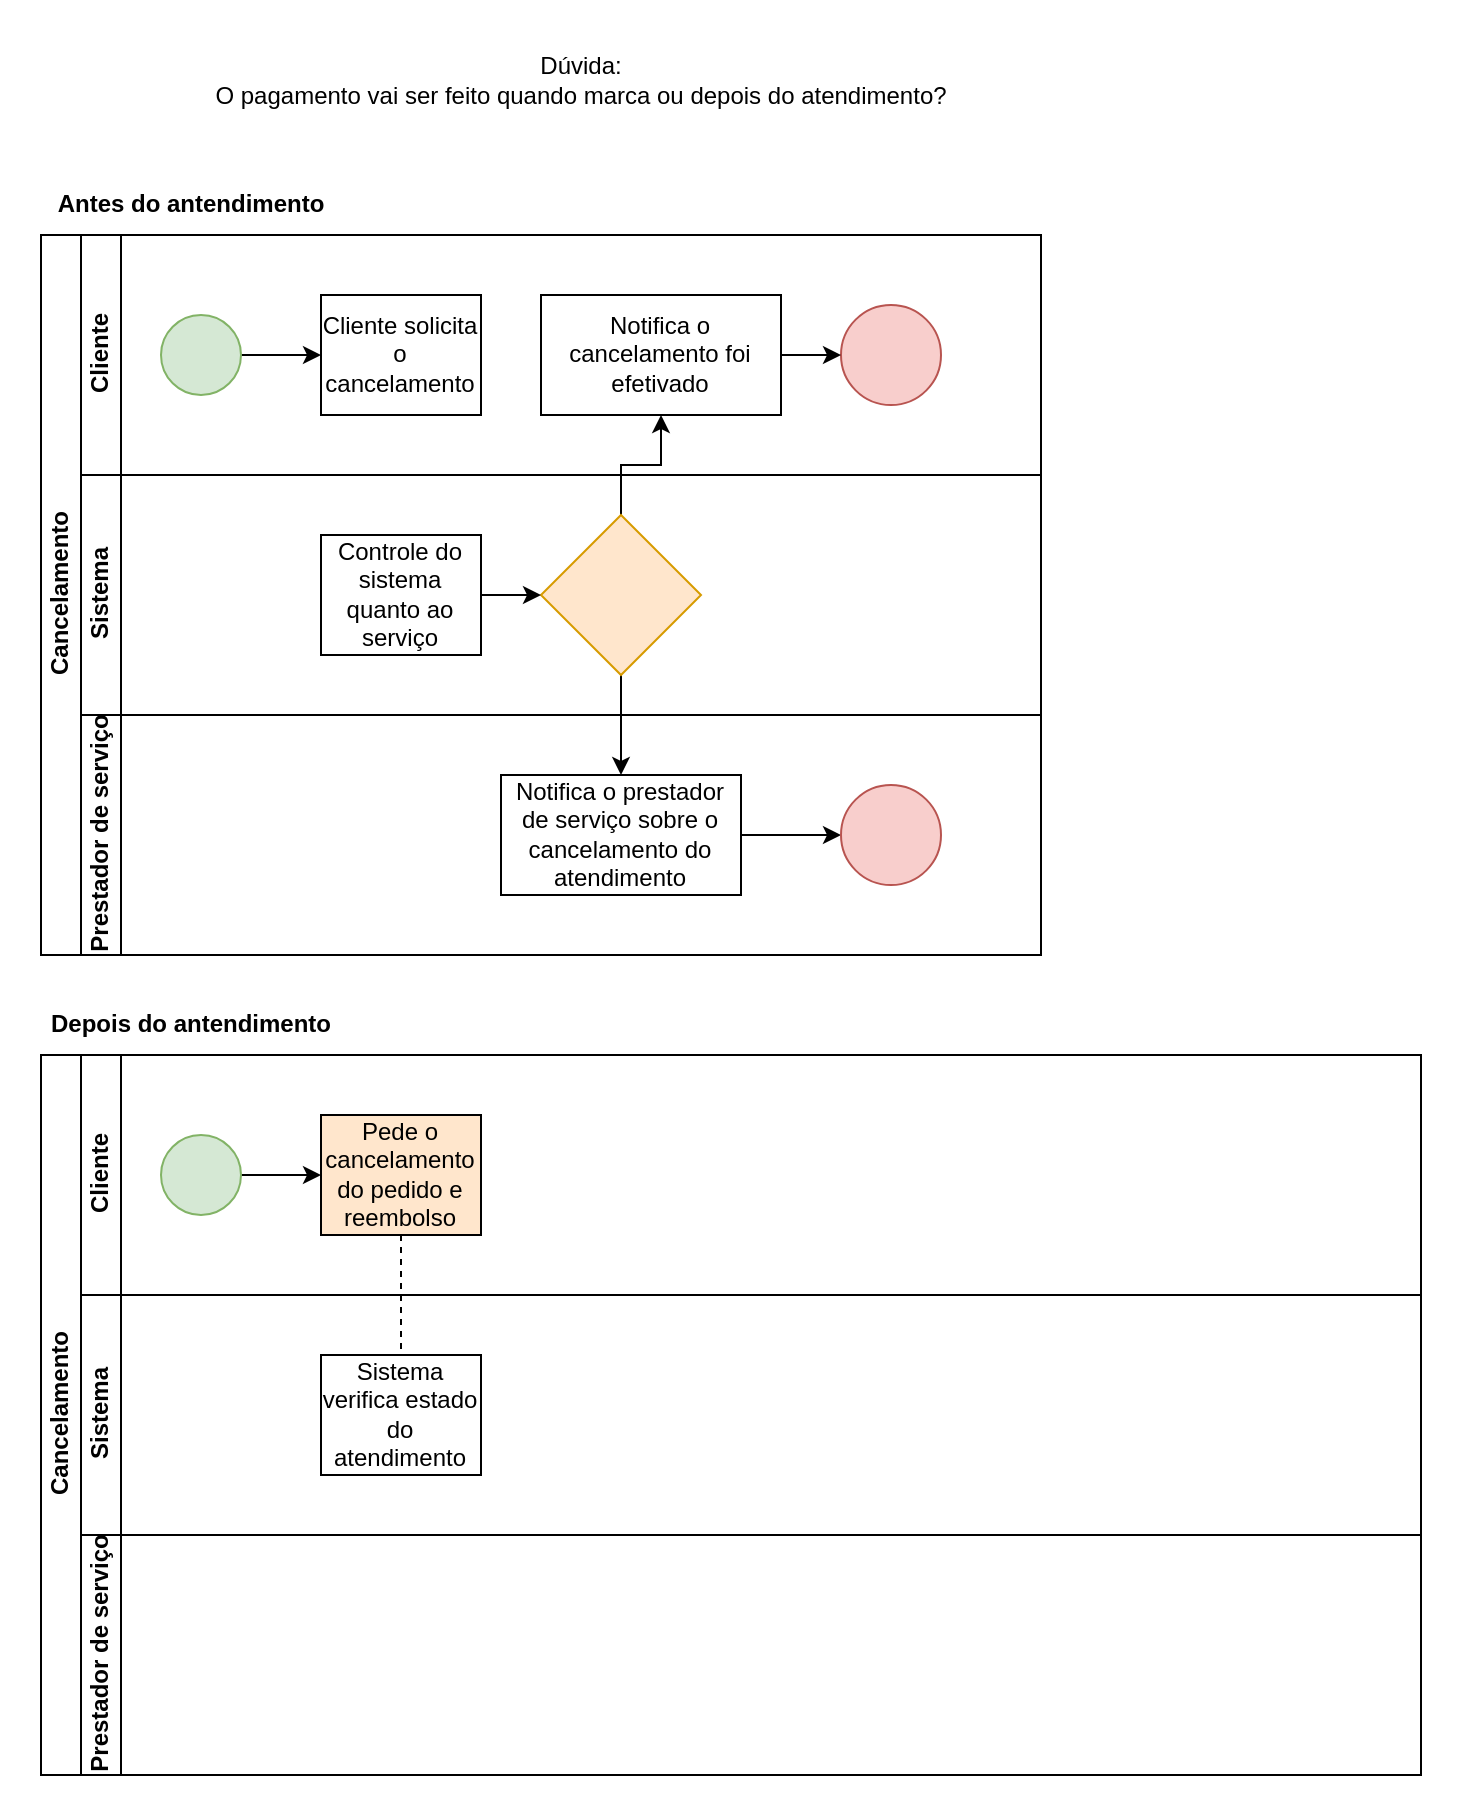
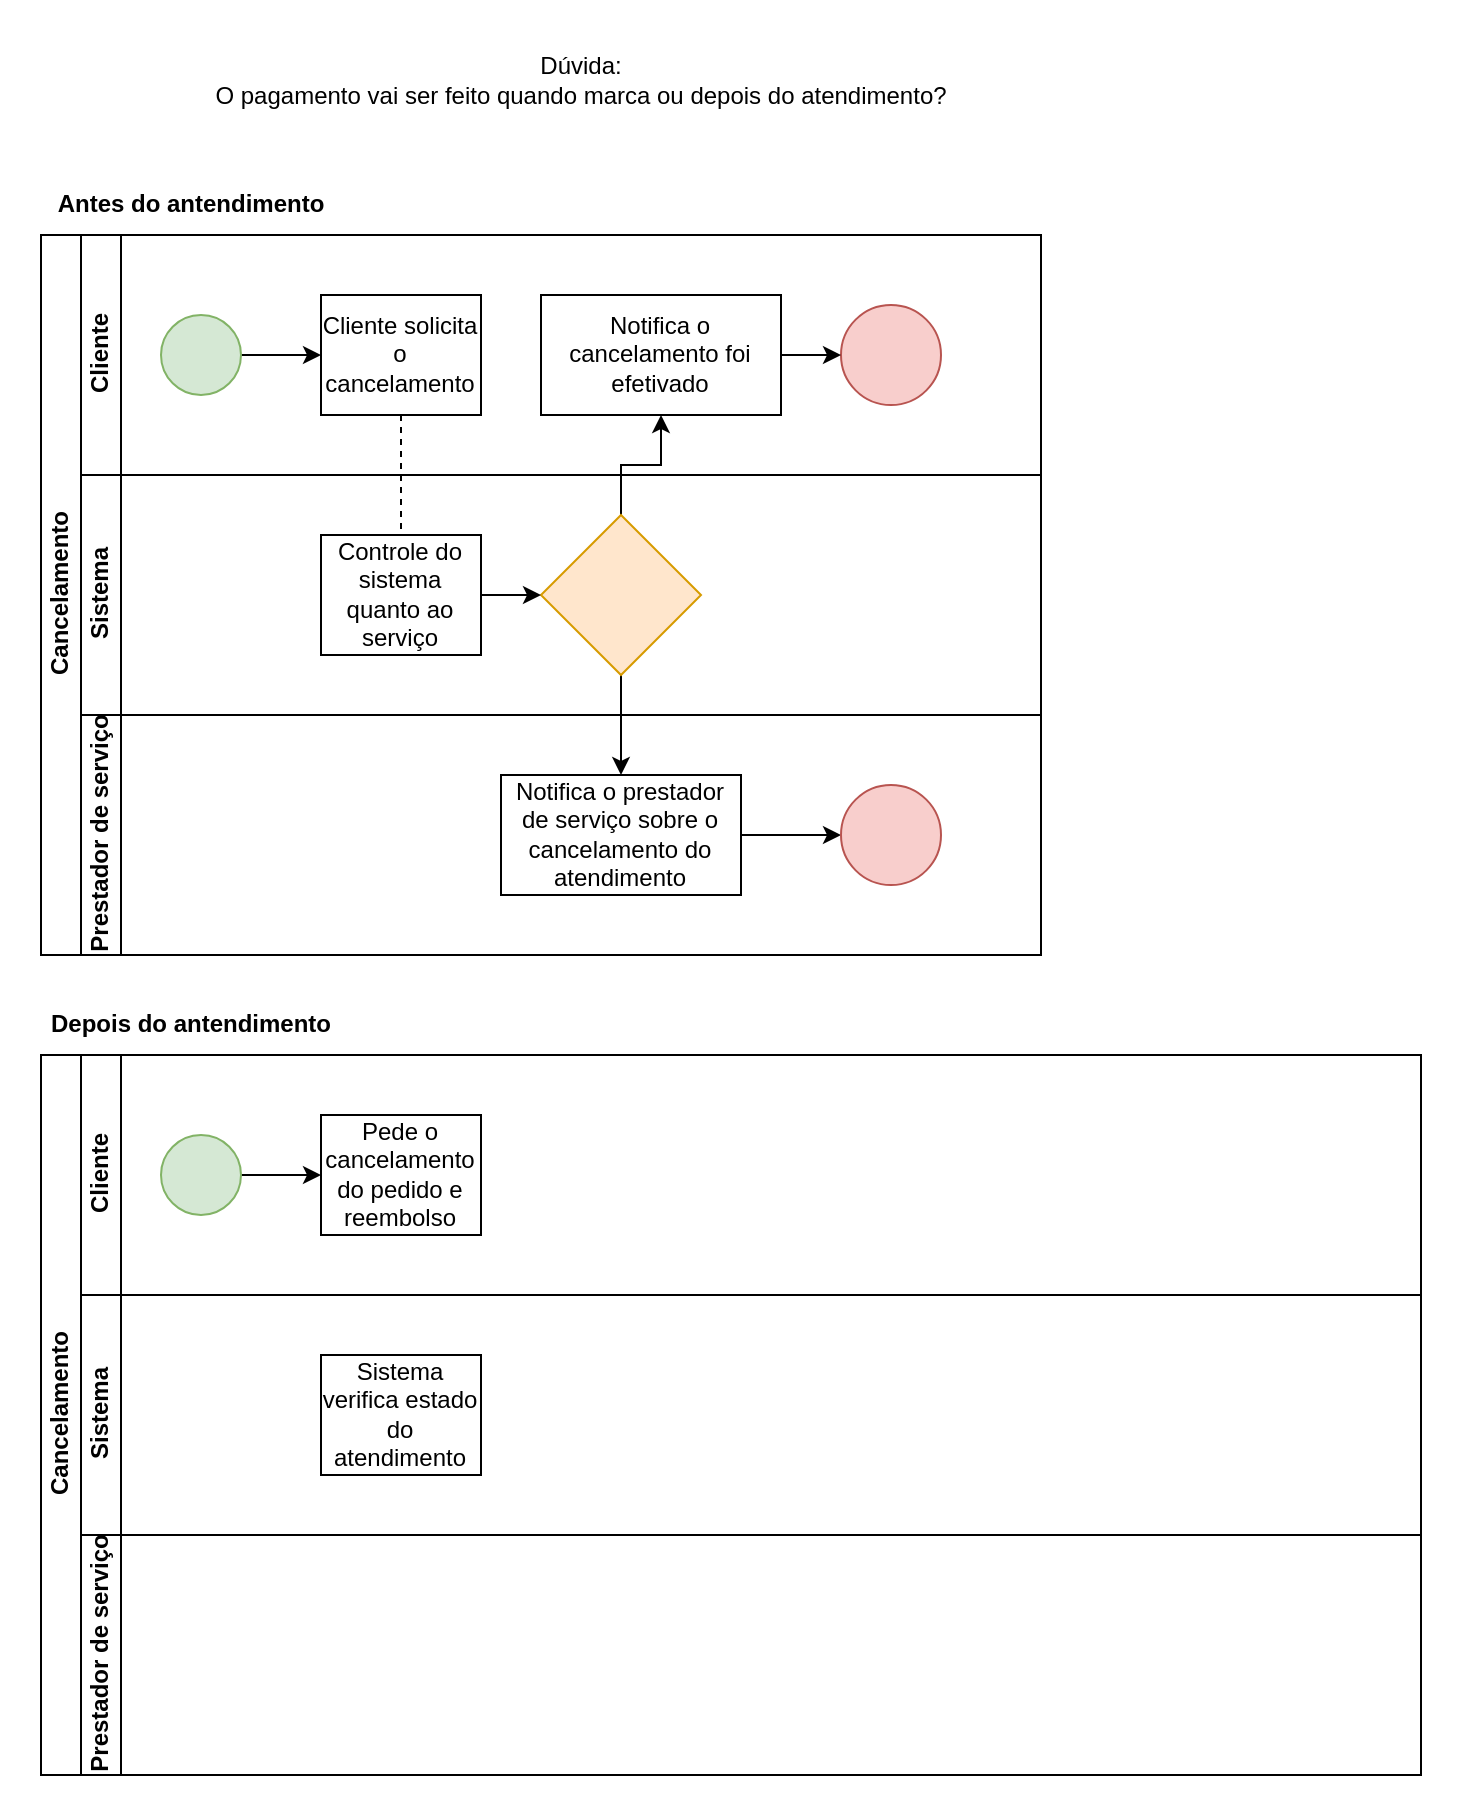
edge "Cliente solicita o cancelamento" -- "Controle do sistema quanto ao serviço": added
node "Pede o cancelamento do pedido e reembolso": fillcolor #ffe6cc -> #ffffff
edge "Pede o cancelamento do pedido e reembolso" -- "Sistema verifica estado do atendimento": removed
